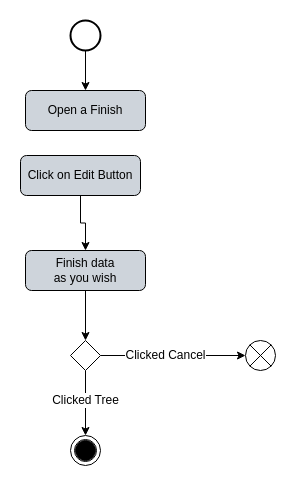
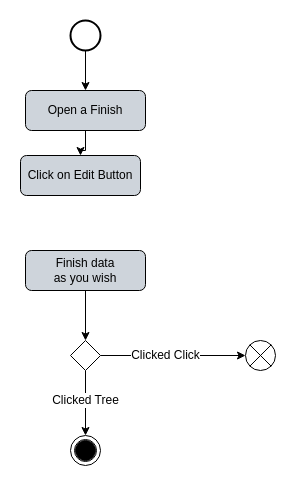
edge "Open a Finish" -> "Click on Edit Button": added
edge "Click on Edit Button" -> "Finish data as you wish": removed
node "Clicked Cancel": label "Clicked Cancel" -> "Clicked Click"
